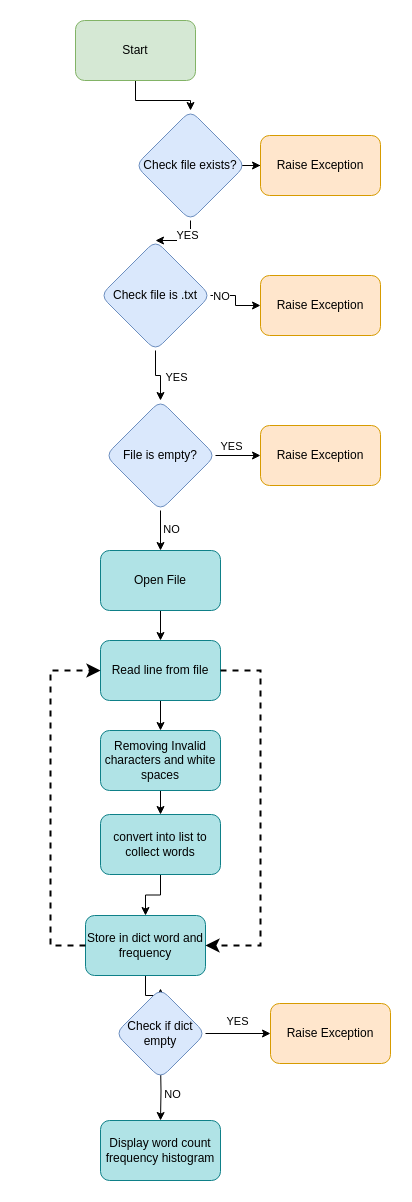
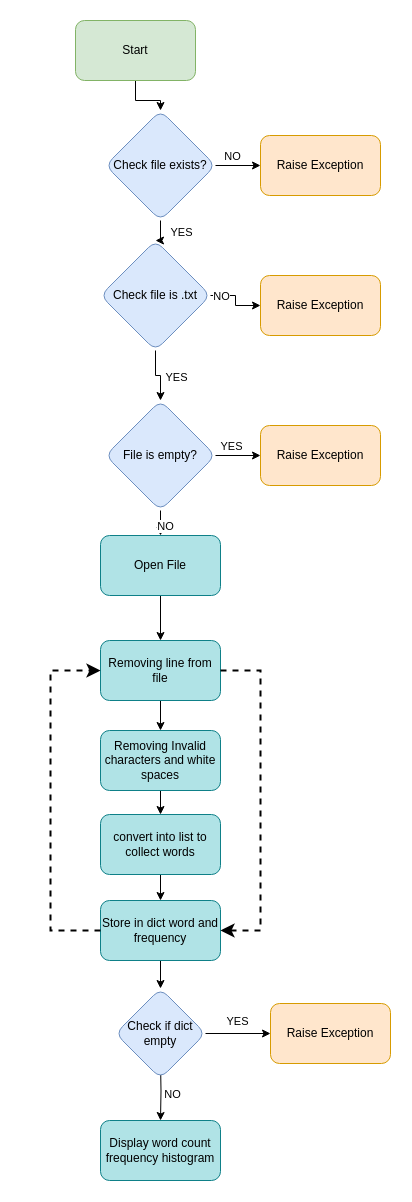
node "Check file exists?": moved (191, 166) -> (161, 166)
node "Open File": moved (161, 581) -> (161, 566)
node "Read line from file": label "Read line from file" -> "Removing line from file"
node "Store in dict word and frequency": moved (146, 946) -> (161, 931)
